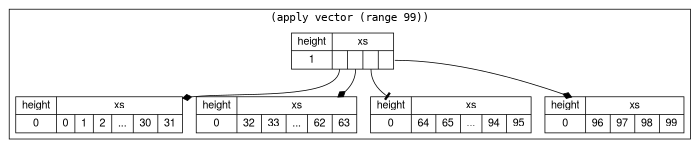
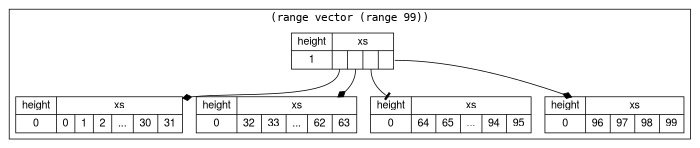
cluster "(apply vector (range 99))": label "(apply vector (range 99))" -> "(range vector (range 99))"
